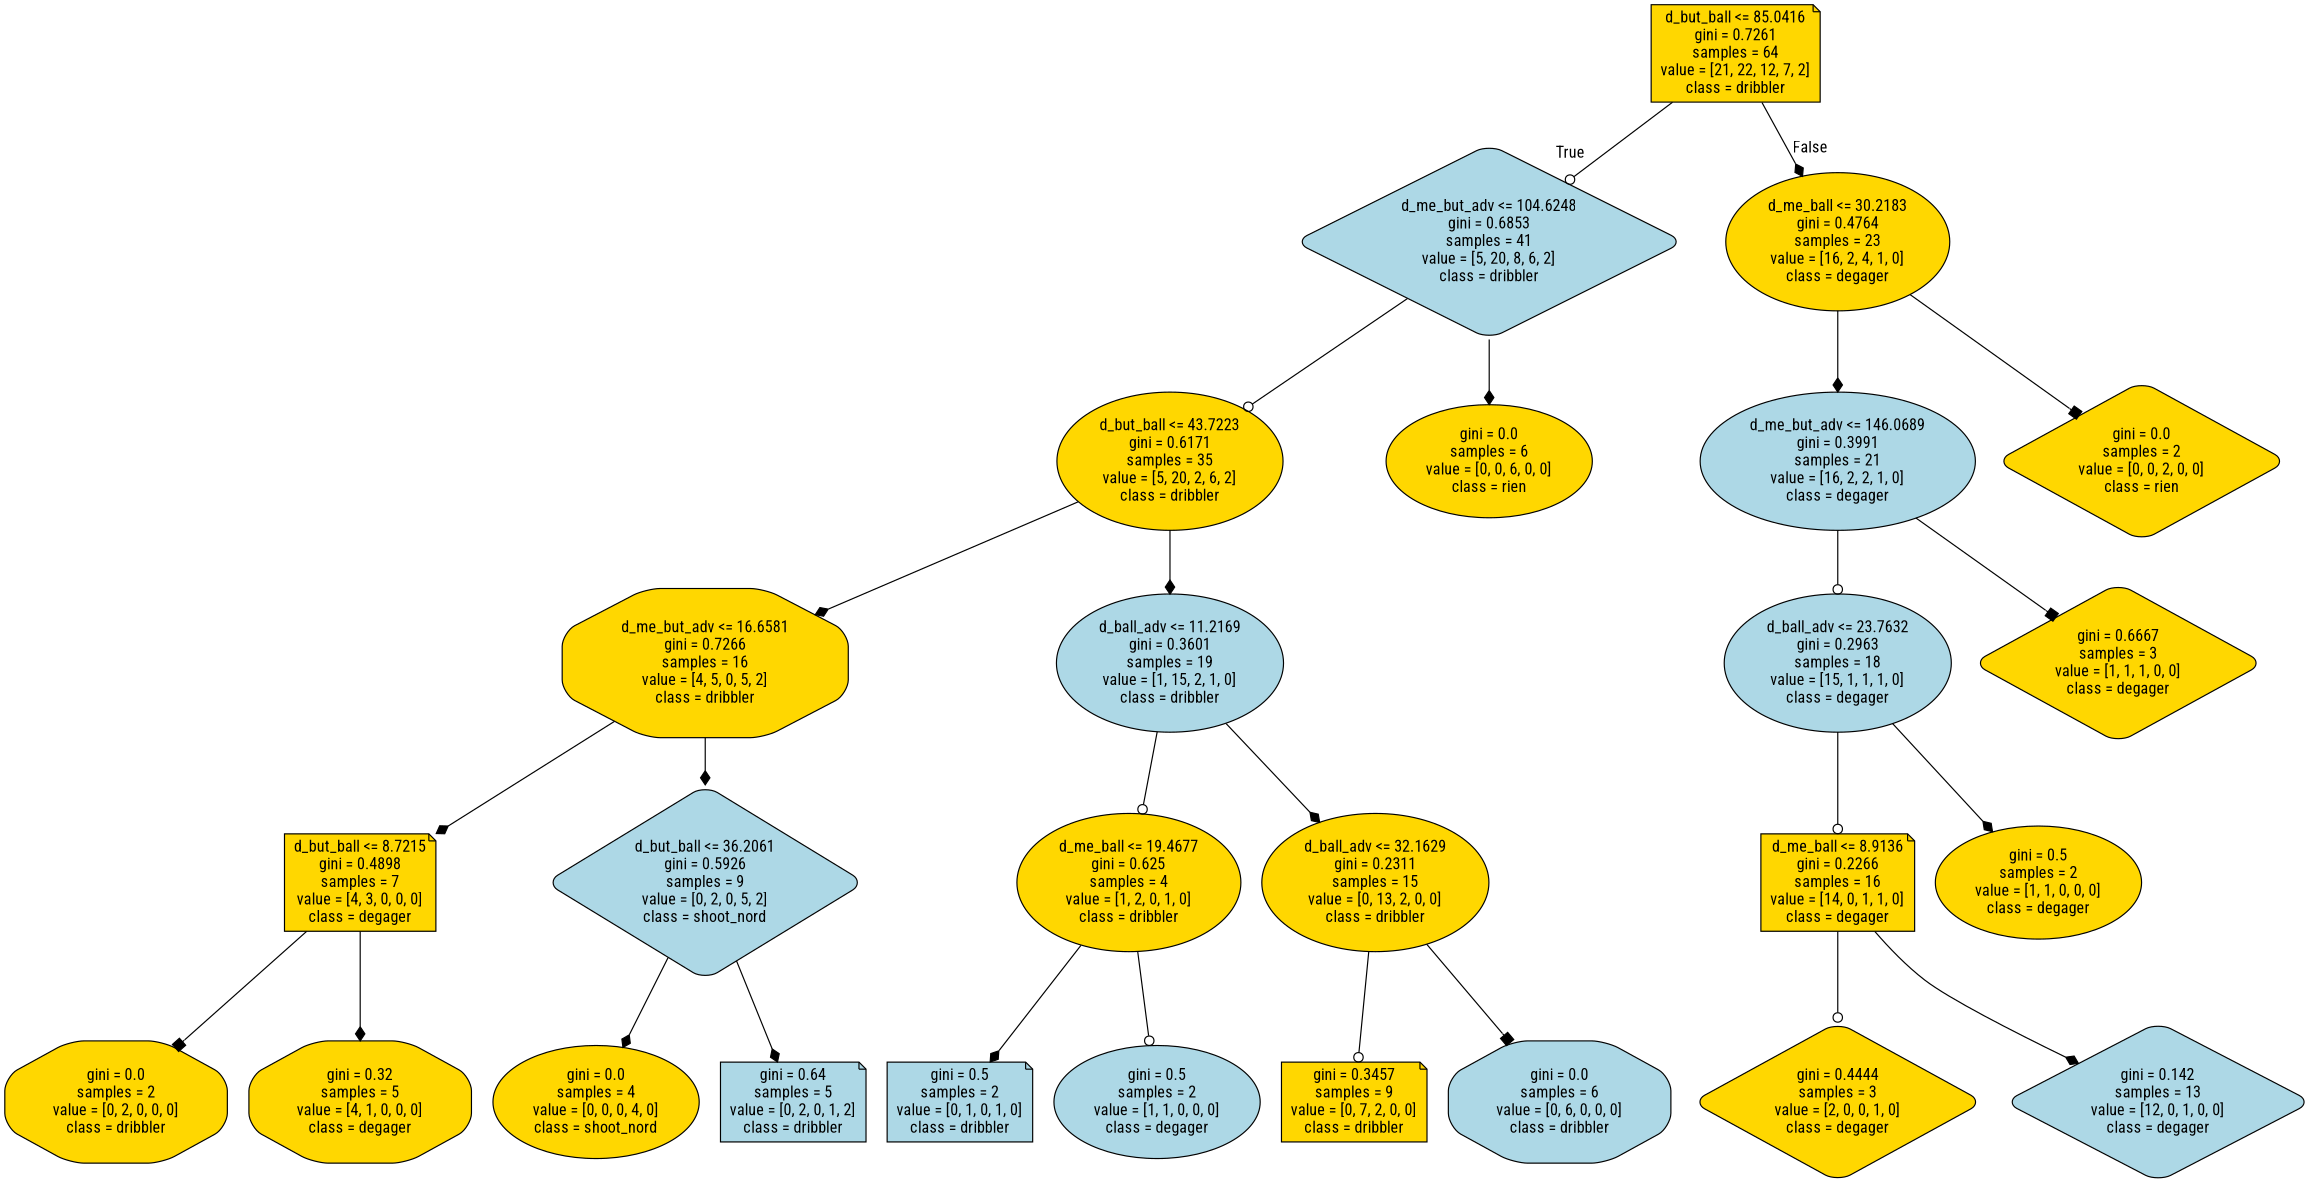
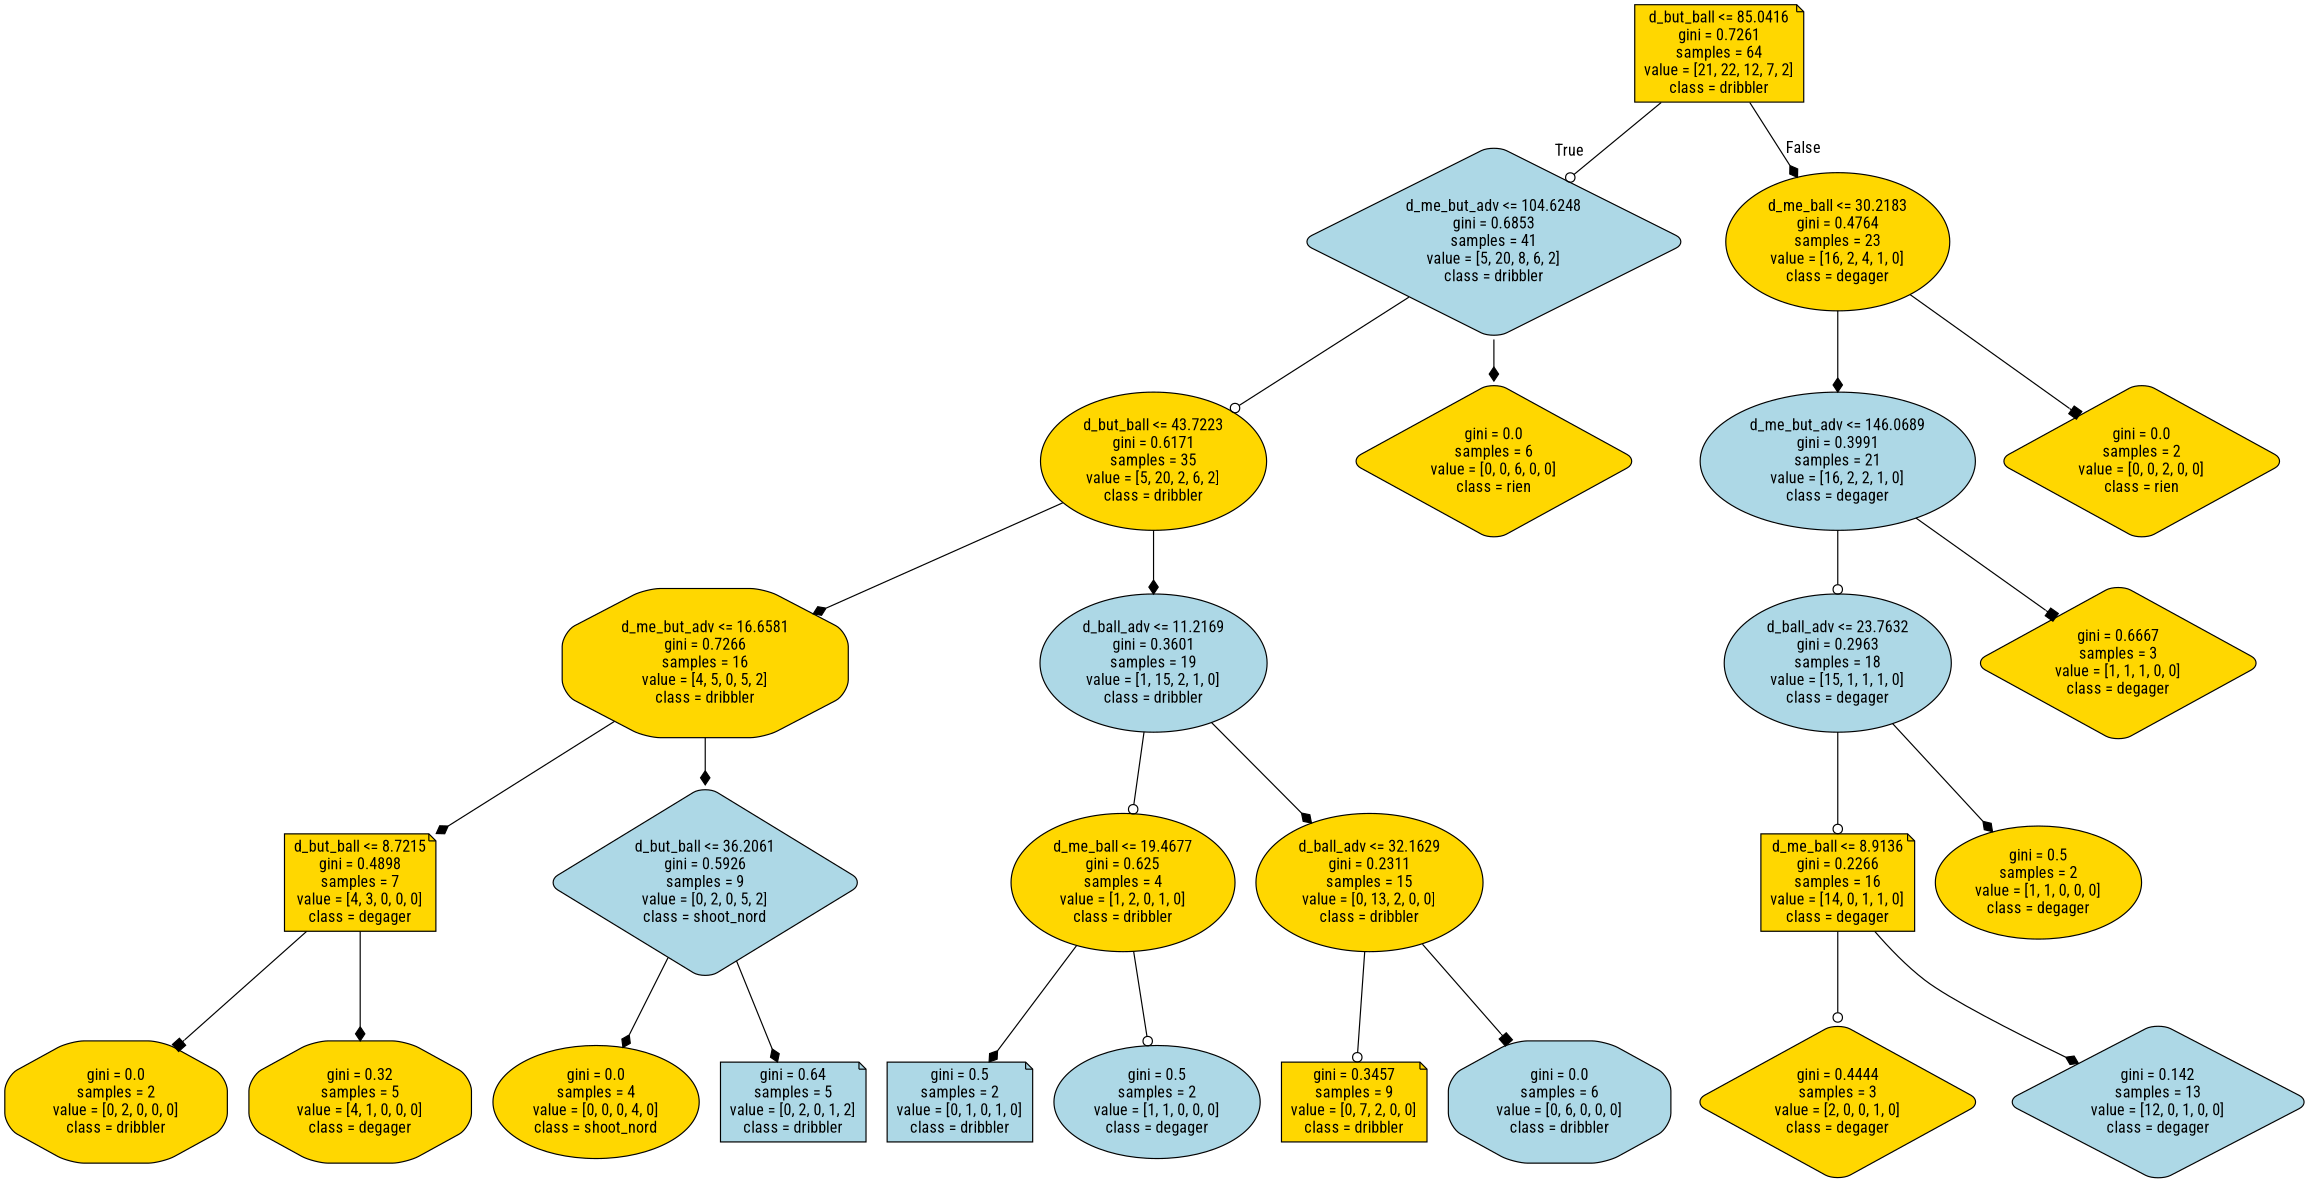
node "gini = 0.0 samples = 6 value = [0, 0, 6, 0, 0] class = rien": shape ellipse -> diamond
